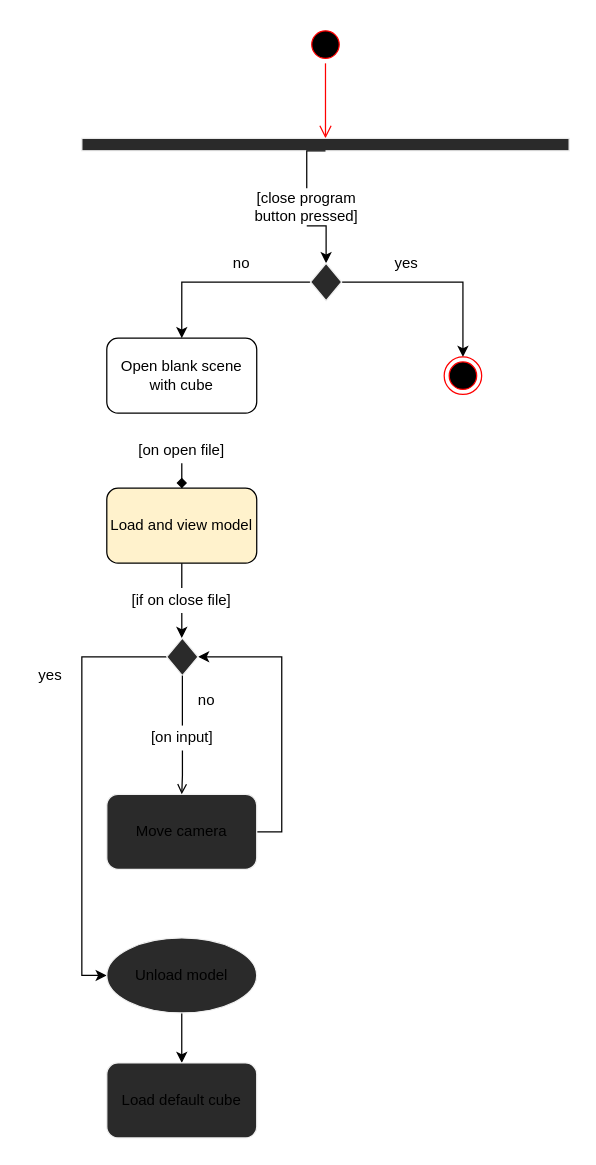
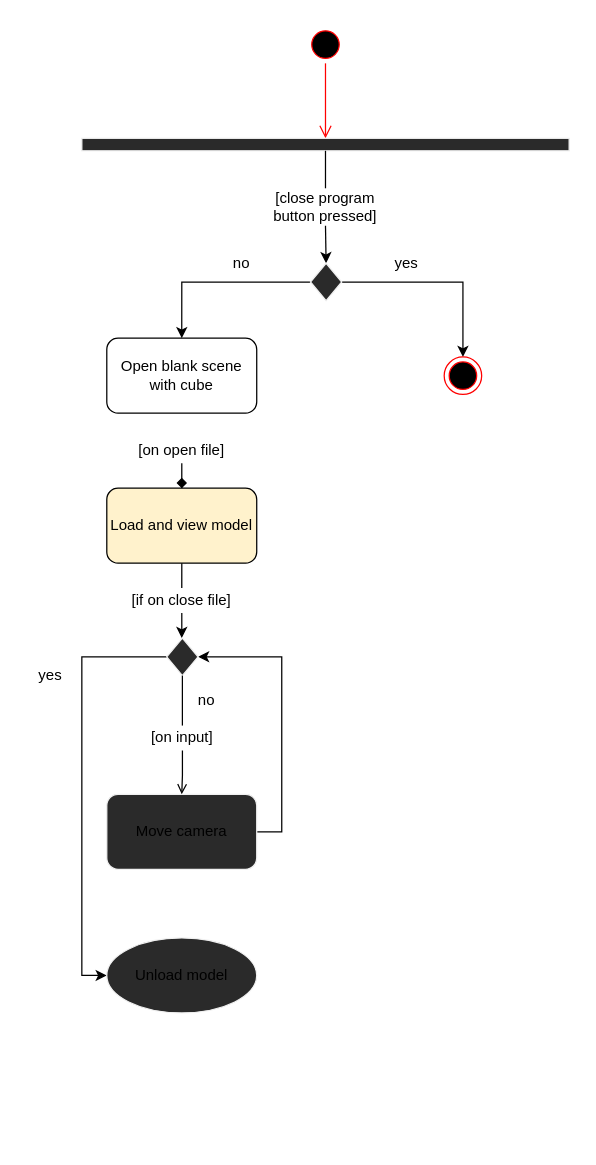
node "[close program button pressed]": moved (307, 207) -> (326, 207)
edge "Unload model" -> "Load default cube": removed
node "Load default cube": removed
